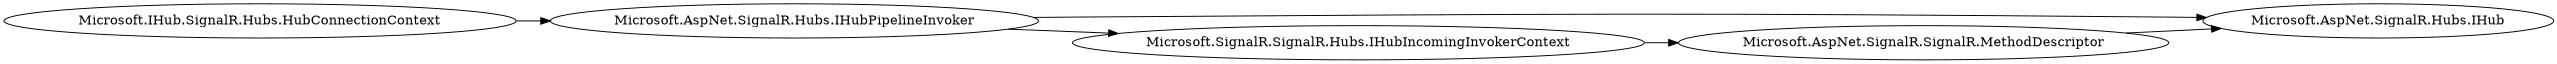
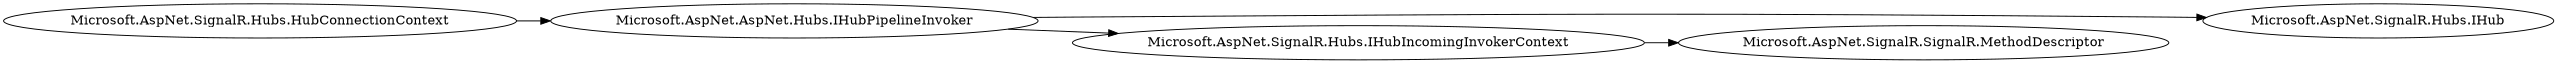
node "Microsoft.IHub.SignalR.Hubs.HubConnectionContext": label "Microsoft.IHub.SignalR.Hubs.HubConnectionContext" -> "Microsoft.AspNet.SignalR.Hubs.HubConnectionContext"
node "Microsoft.AspNet.SignalR.Hubs.IHubPipelineInvoker": label "Microsoft.AspNet.SignalR.Hubs.IHubPipelineInvoker" -> "Microsoft.AspNet.AspNet.Hubs.IHubPipelineInvoker"
edge "Microsoft.AspNet.SignalR.SignalR.MethodDescriptor" -> "Microsoft.AspNet.SignalR.Hubs.IHub": removed
node "Microsoft.SignalR.SignalR.Hubs.IHubIncomingInvokerContext": label "Microsoft.SignalR.SignalR.Hubs.IHubIncomingInvokerContext" -> "Microsoft.AspNet.SignalR.Hubs.IHubIncomingInvokerContext"
